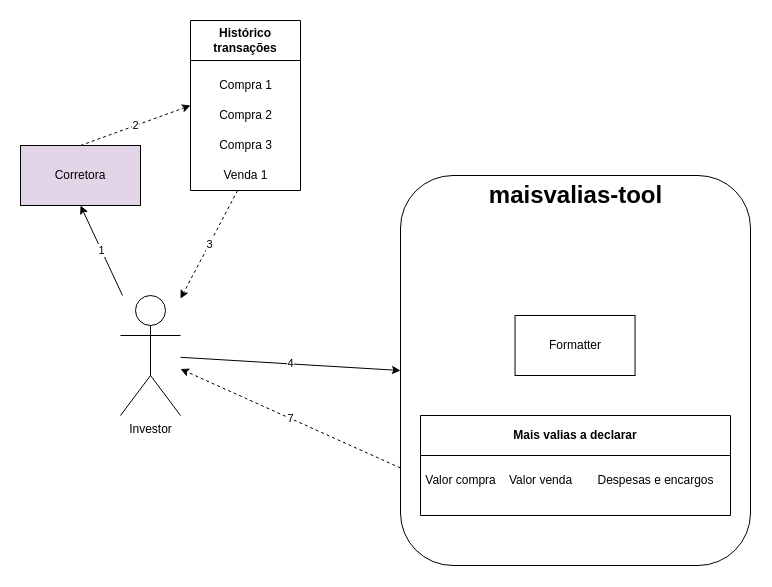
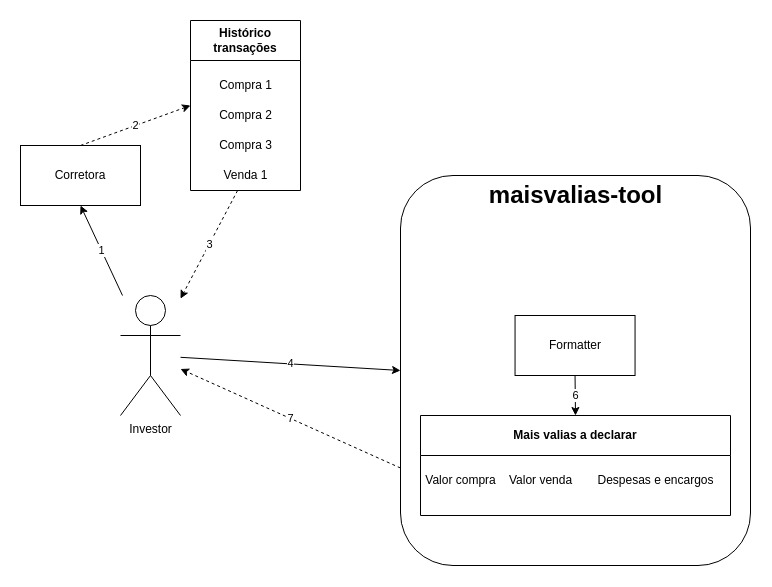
node "Corretora": fillcolor #e1d5e7 -> #ffffff
edge "Formatter" -> "Mais valias a declarar": added, label "6"
